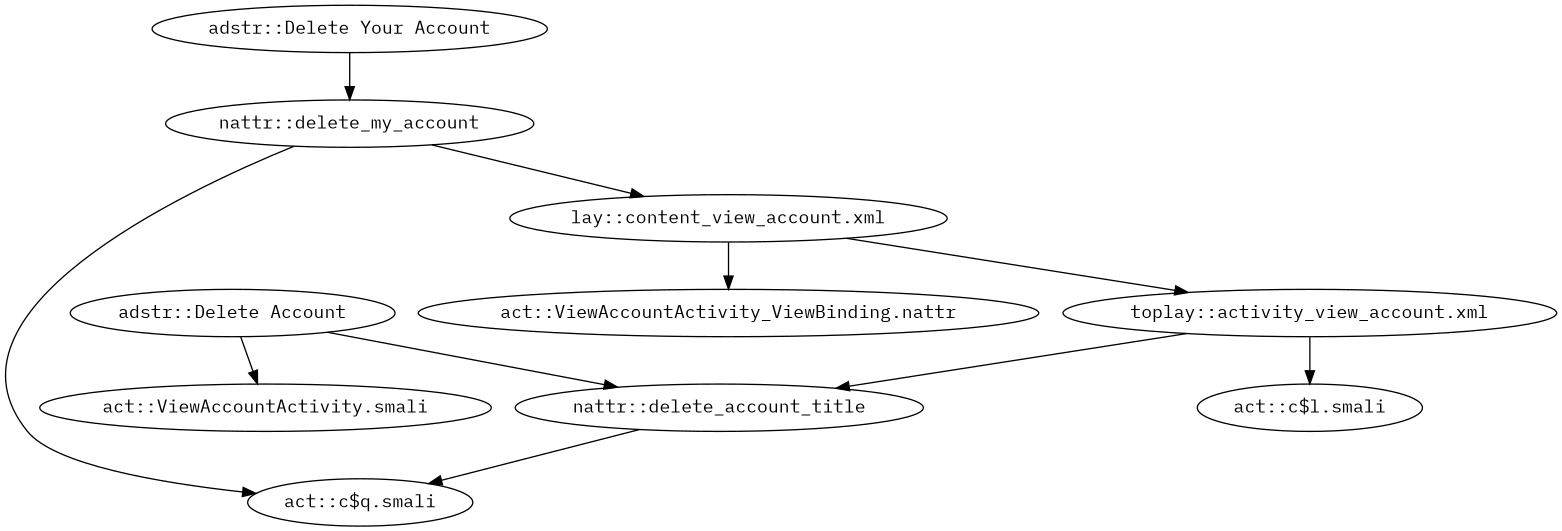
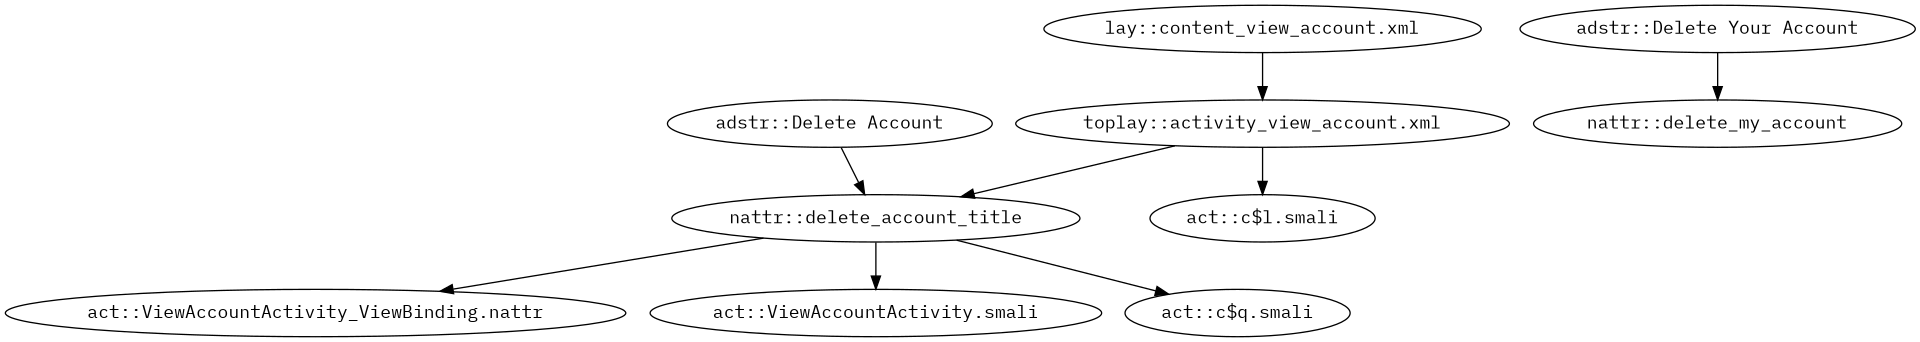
edge "nattr::delete_my_account" -> "lay::content_view_account.xml": removed
edge "lay::content_view_account.xml" -> "act::ViewAccountActivity_ViewBinding.nattr": now "nattr::delete_account_title" -> "act::ViewAccountActivity_ViewBinding.nattr"
edge "nattr::delete_my_account" -> "act::c$q.smali": removed
edge "adstr::Delete Account" -> "act::ViewAccountActivity.smali": now "nattr::delete_account_title" -> "act::ViewAccountActivity.smali"
